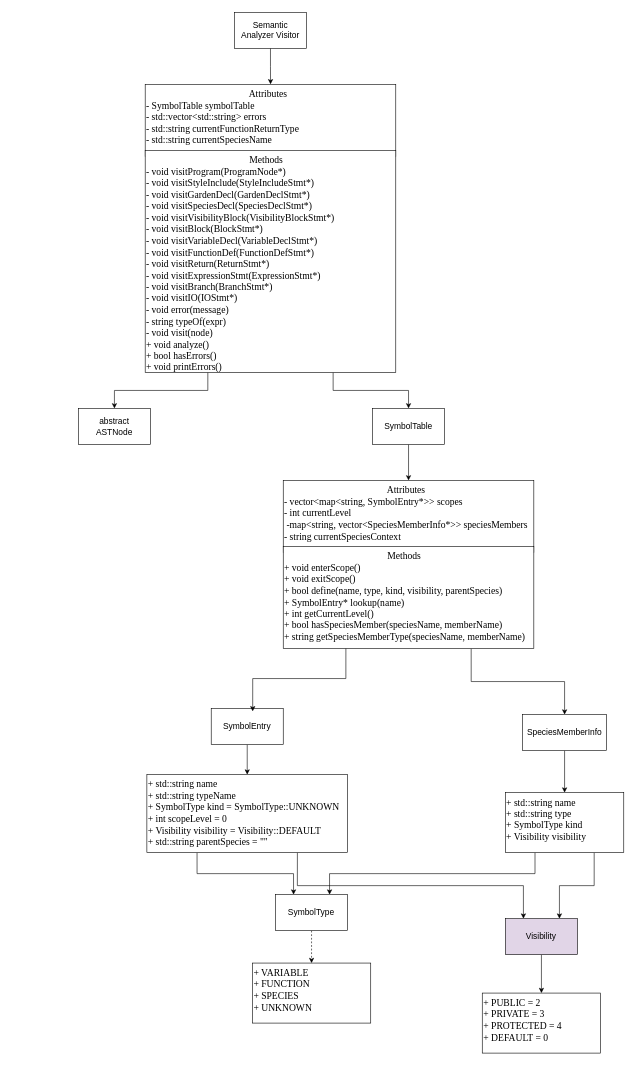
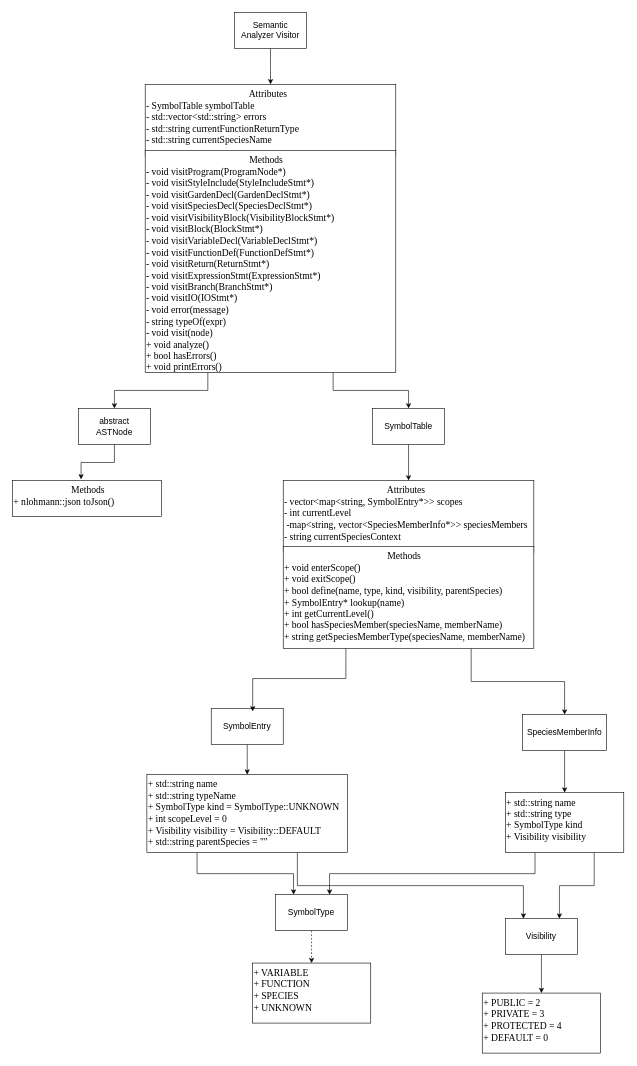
edge "abstract ASTNode" -> "Methods + nlohmann::json toJson()": added
node "Methods + nlohmann::json toJson()": added
node "Visibility": fillcolor #e1d5e7 -> #ffffff
